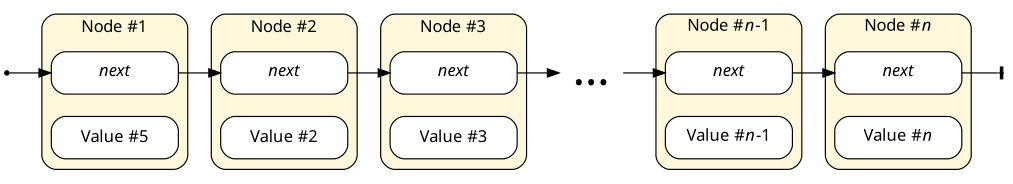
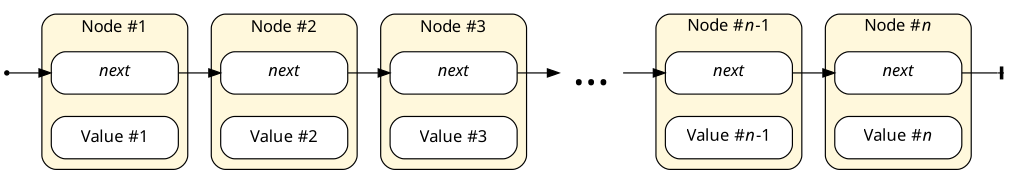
node "Value #5": label "Value #5" -> "Value #1"
